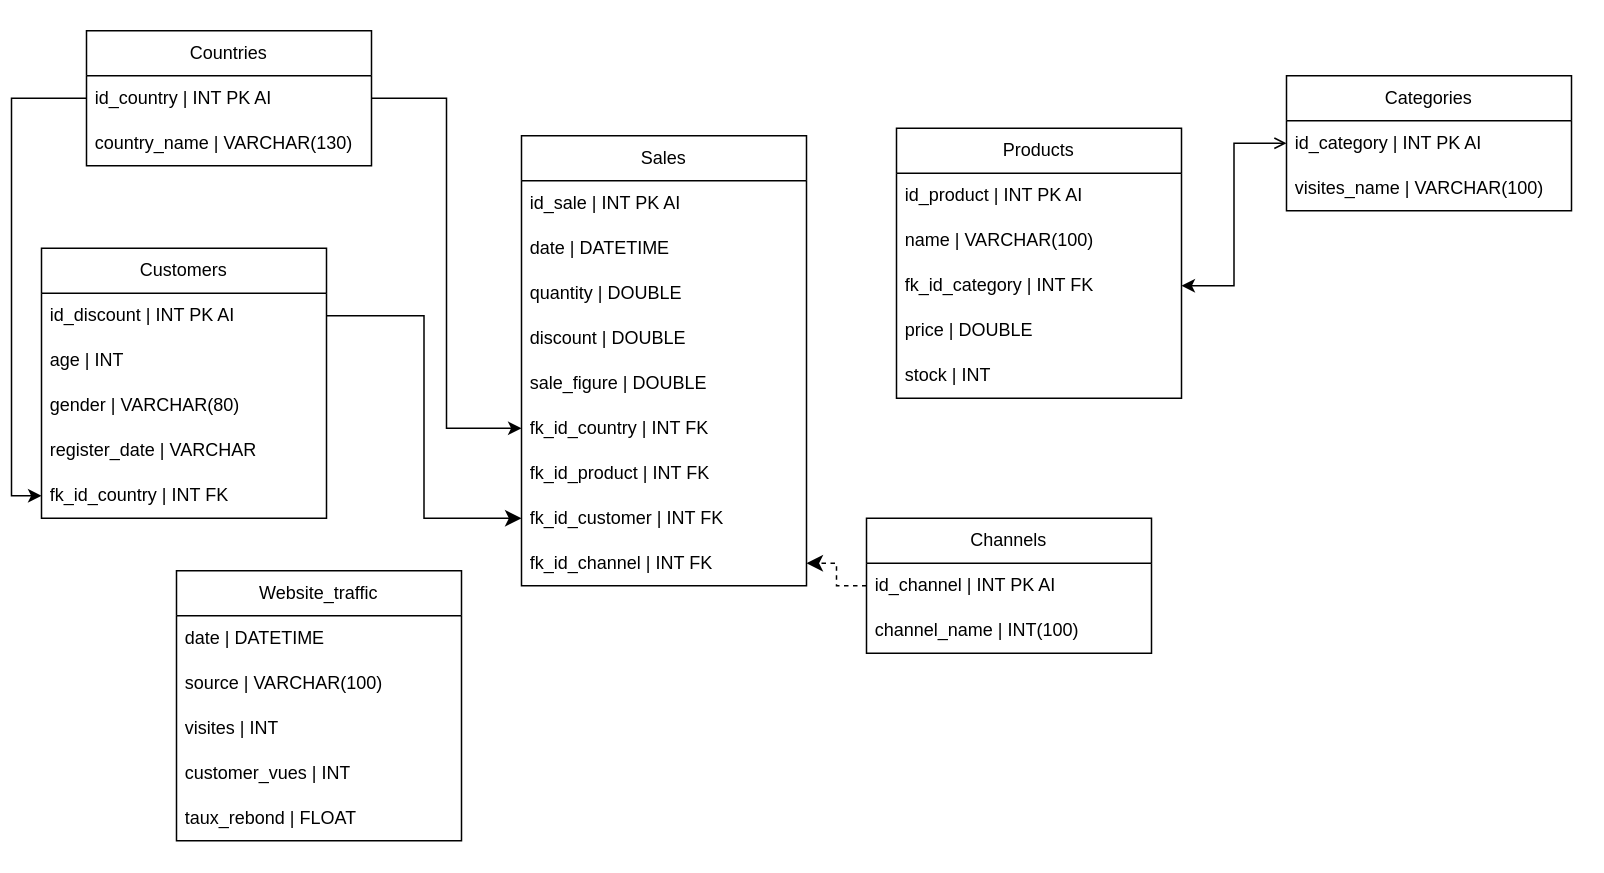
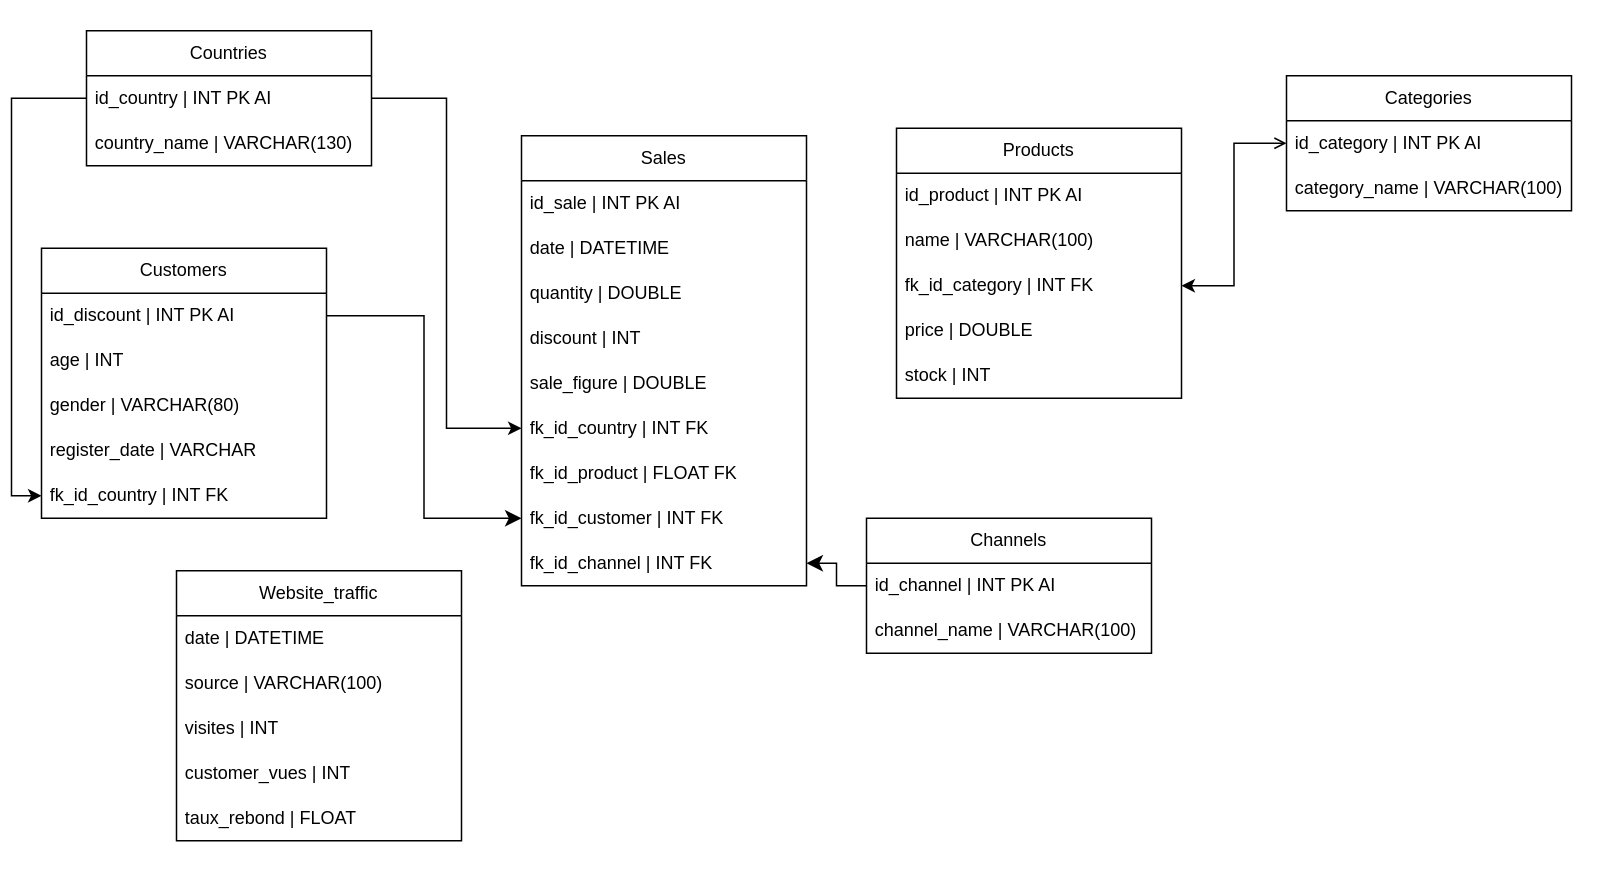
node "visites_name | VARCHAR(100)": label "visites_name | VARCHAR(100)" -> "category_name | VARCHAR(100)"
node "discount | DOUBLE": label "discount | DOUBLE" -> "discount | INT"
node "fk_id_product | INT FK": label "fk_id_product | INT FK" -> "fk_id_product | FLOAT FK"
edge "id_channel | INT PK AI" -> "fk_id_channel | INT FK": style dashed -> solid
node "channel_name | INT(100)": label "channel_name | INT(100)" -> "channel_name | VARCHAR(100)"
